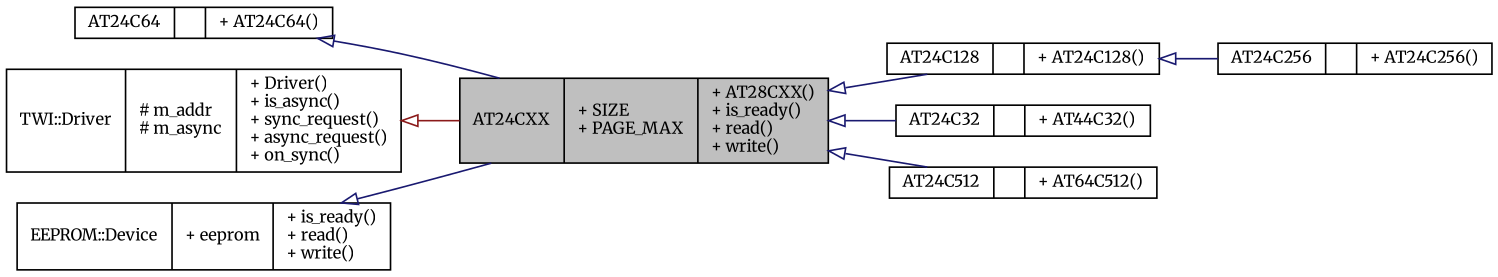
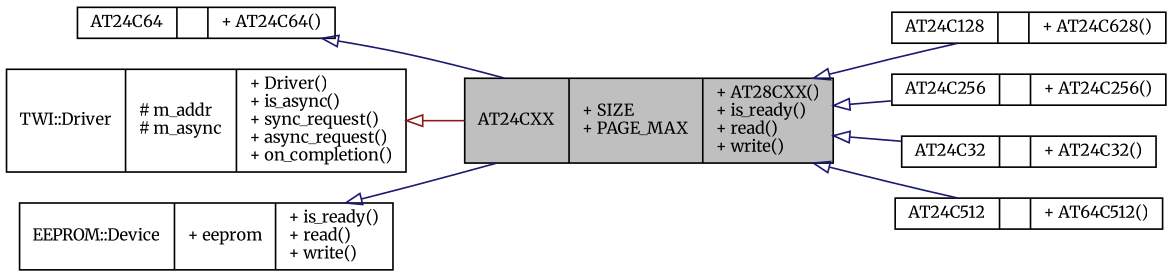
node "AT24C128": text "+ AT24C128()" -> "+ AT24C628()"
edge "AT24C256" -> "AT24C128": now "AT24C256" -> "AT24CXX"
node "AT24C32": text "+ AT44C32()" -> "+ AT24C32()"
node "TWI::Driver": text "+ on_sync()" -> "+ on_completion()"
